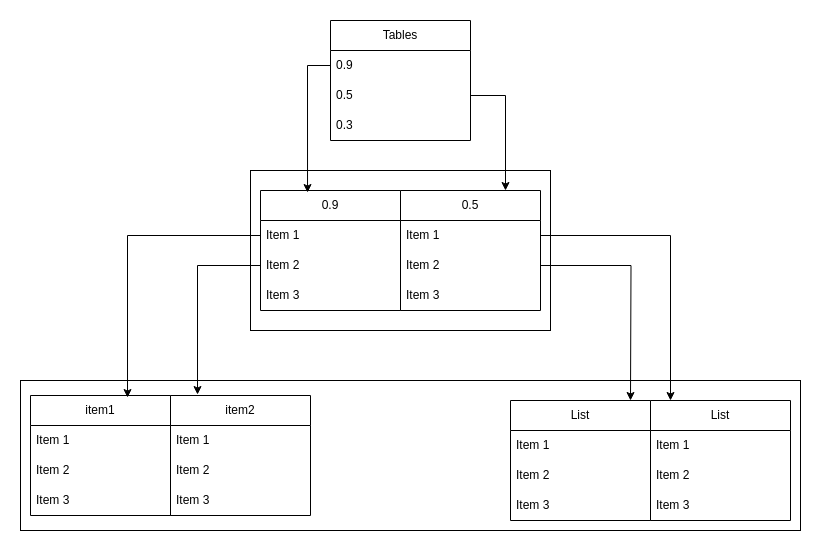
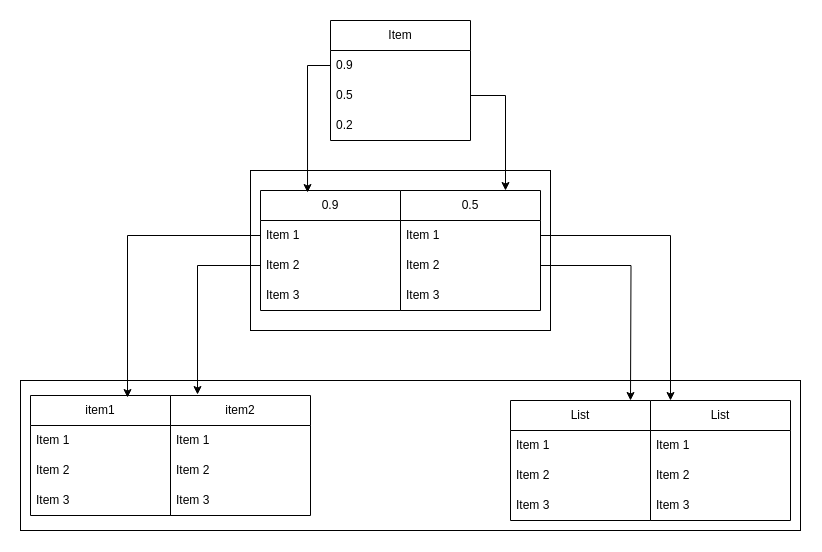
node "Tables": label "Tables" -> "Item"
node "0.3": label "0.3" -> "0.2"
